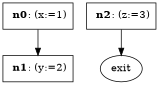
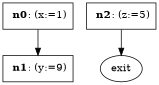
node "n2": text ": (z:=3)" -> ": (z:=5)"
node "n1": text ": (y:=2)" -> ": (y:=9)"
